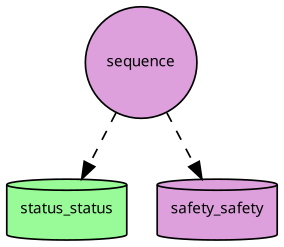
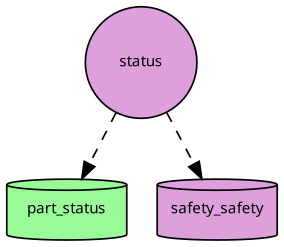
node "sequence": label "sequence" -> "status"
node "status_status": label "status_status" -> "part_status"
